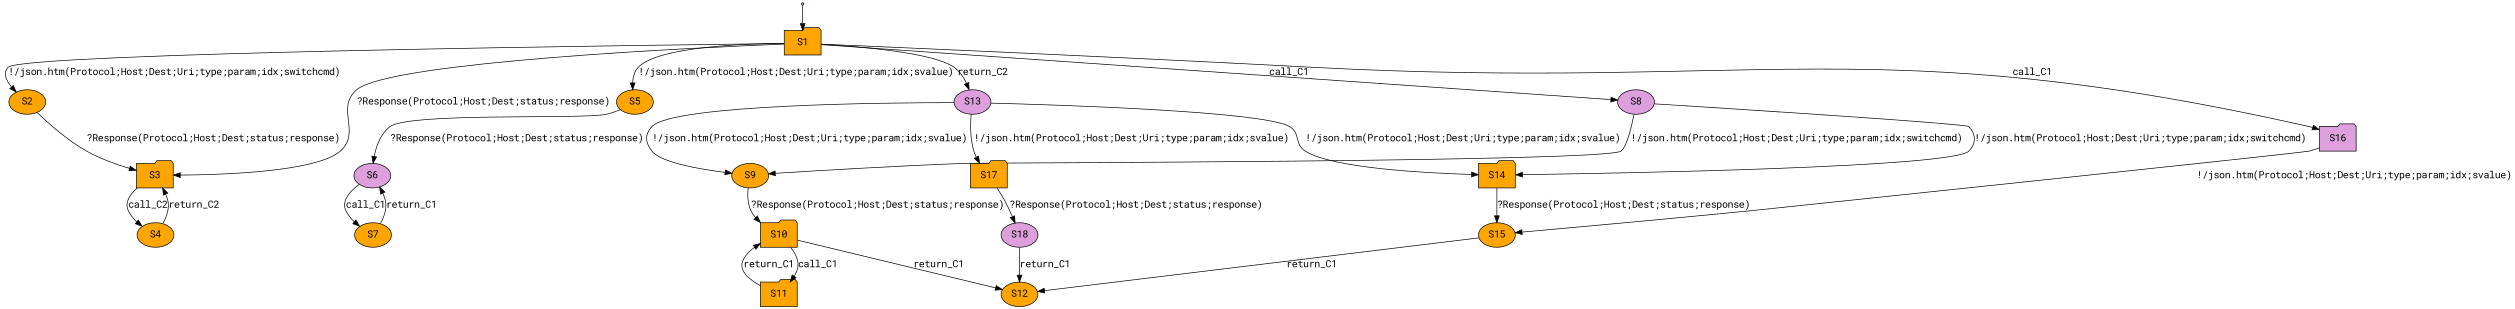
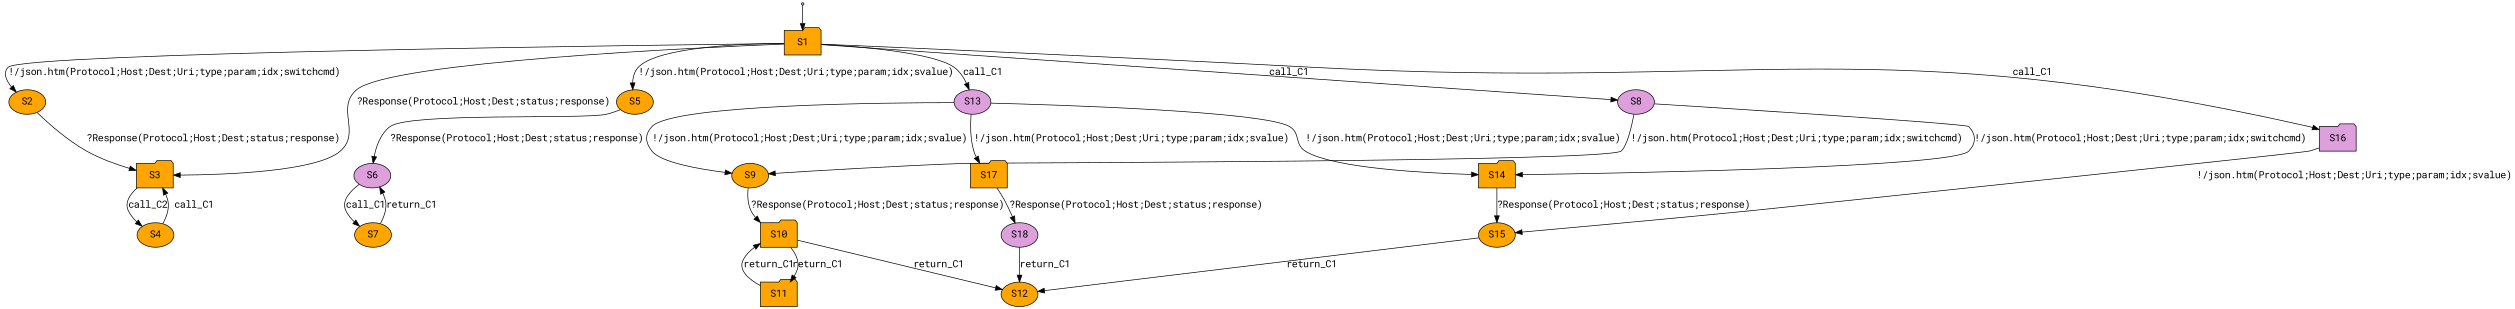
edge "S1" -> "S13": label "return_C2" -> "call_C1"
edge "S4" -> "S3": label "return_C2" -> "call_C1"
edge "S10" -> "S11": label "call_C1" -> "return_C1"
